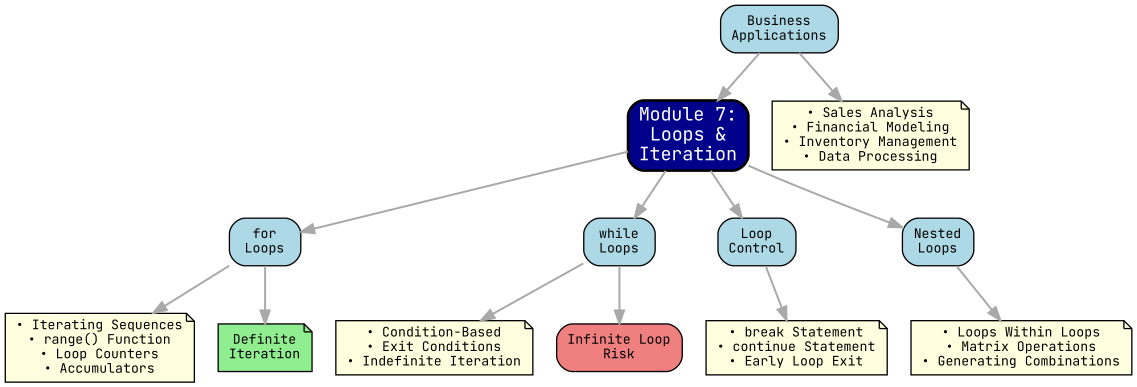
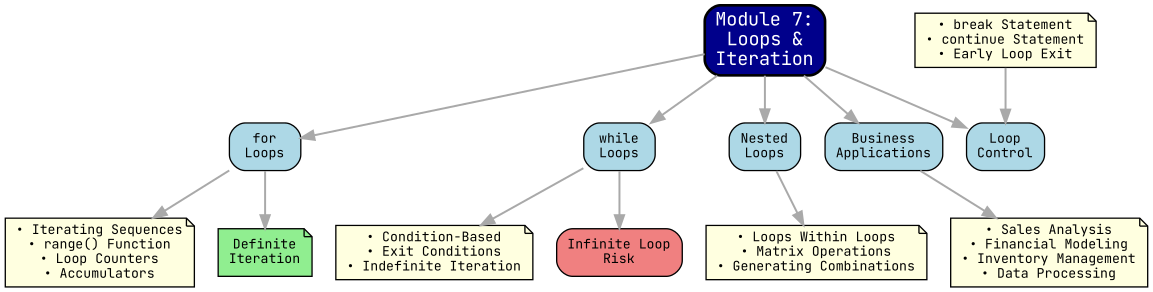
edge "Business Applications" -> "Module 7: Loops & Iteration": reversed
edge "Loop Control" -> "• break Statement • continue Statement • Early Loop Exit": reversed
